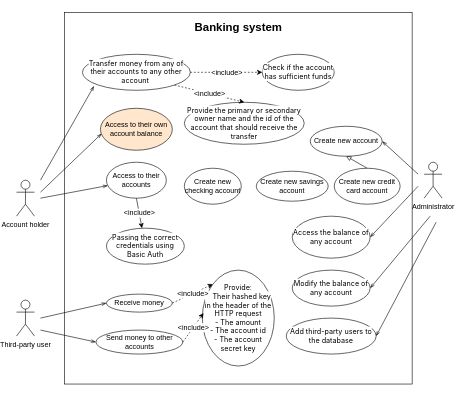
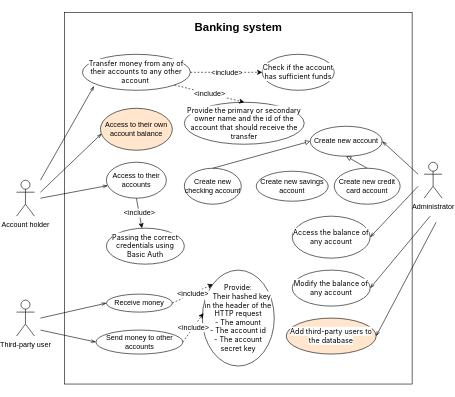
edge "Create new checking account" -> "Create new account": added
node "Add third-party users to the database": fillcolor #ffffff -> #ffe6cc
